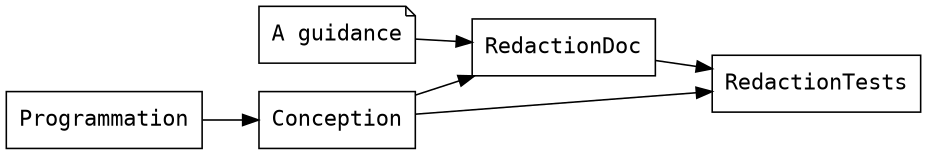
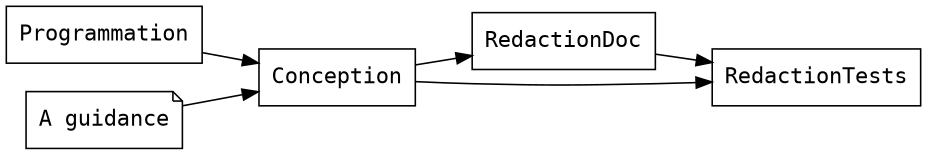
edge "A guidance" -> "RedactionDoc": now "A guidance" -> "Conception"
